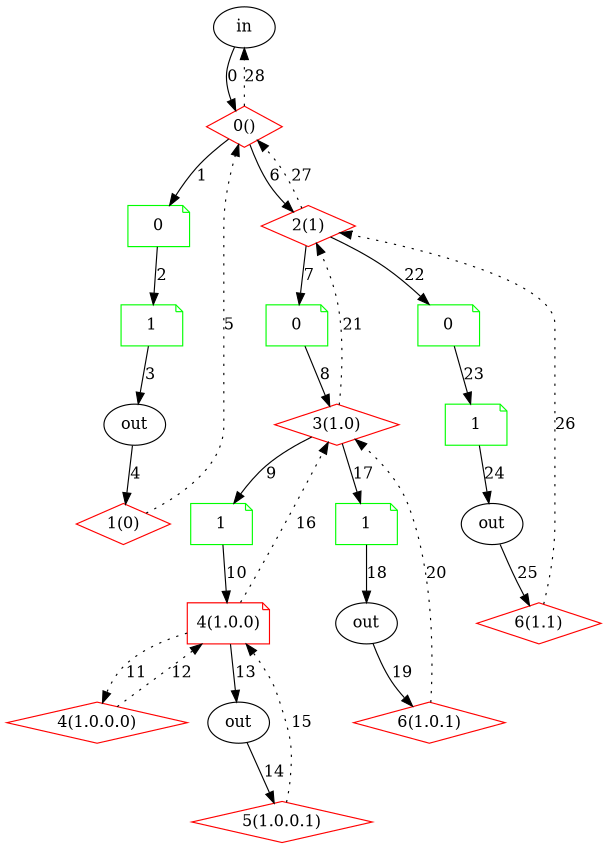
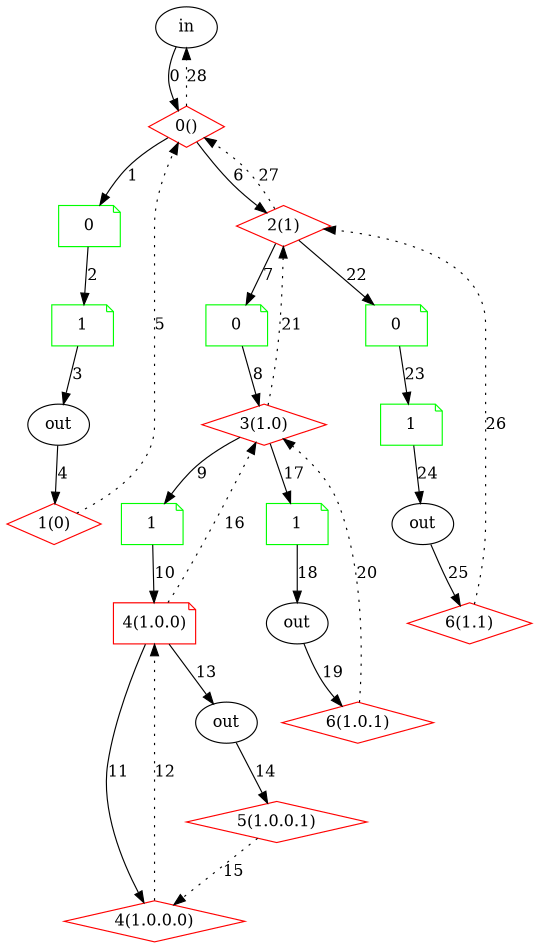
edge "4(1.0.0)" -> "4(1.0.0.0)": style dotted -> solid
edge "5(1.0.0.1)" -> "4(1.0.0)": now "5(1.0.0.1)" -> "4(1.0.0.0)"
